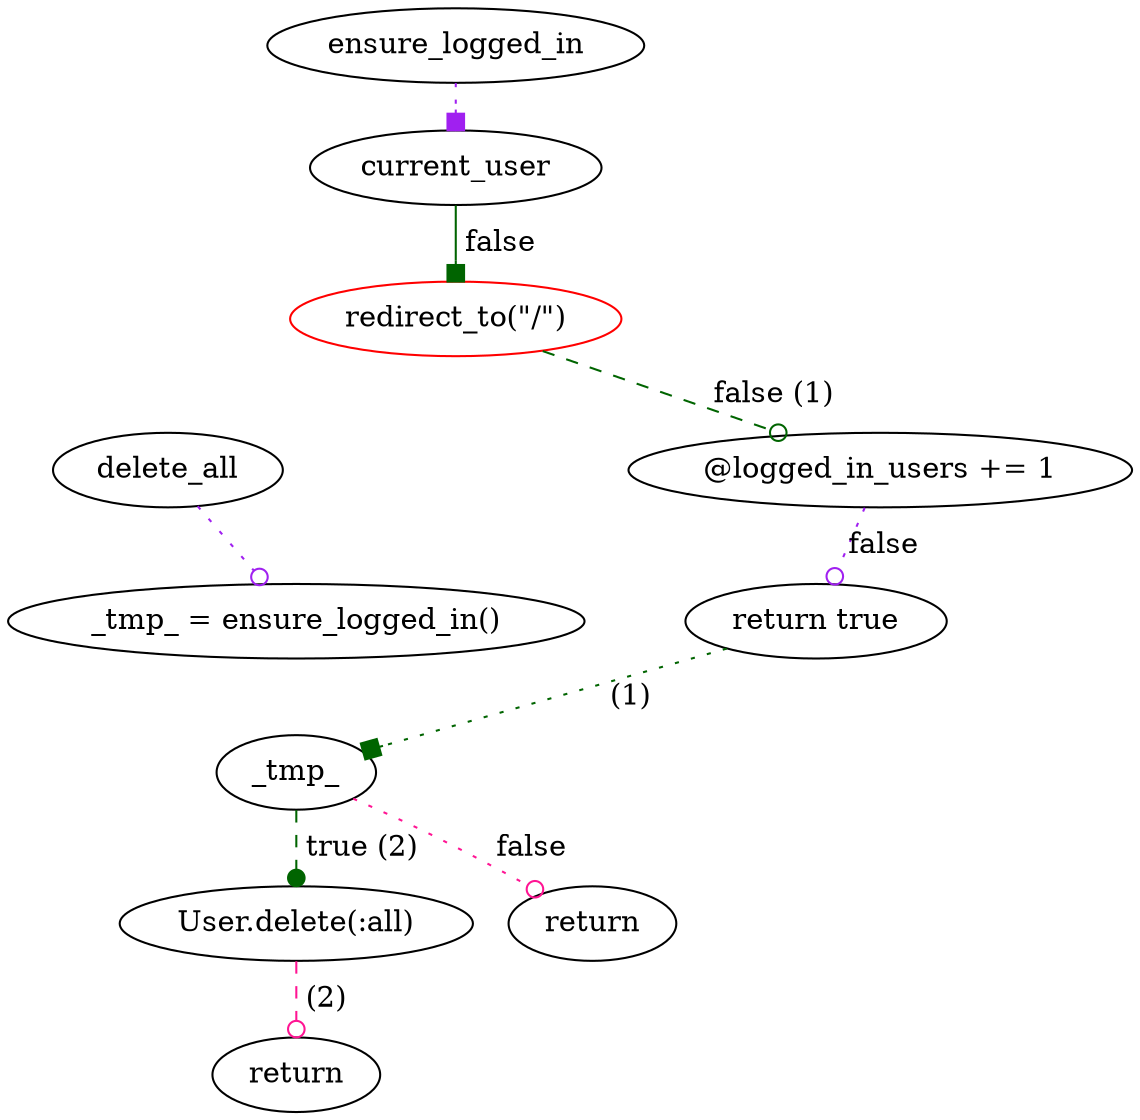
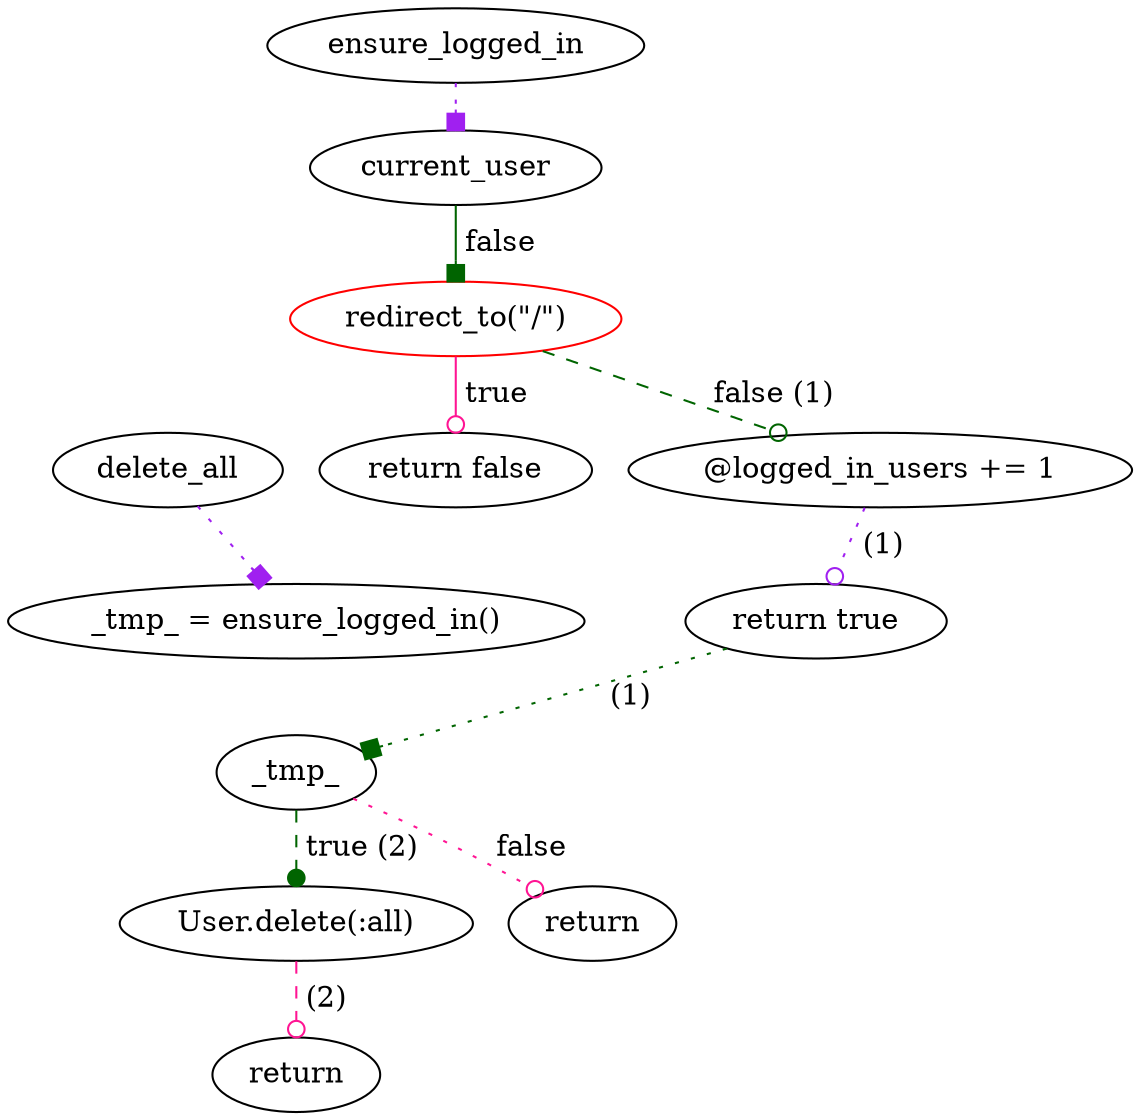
node "return false": added
edge "delete_all" -> "_tmp_ = ensure_logged_in()": arrowhead odot -> box
edge "@logged_in_users += 1" -> "return true": label " false" -> " (1)"
